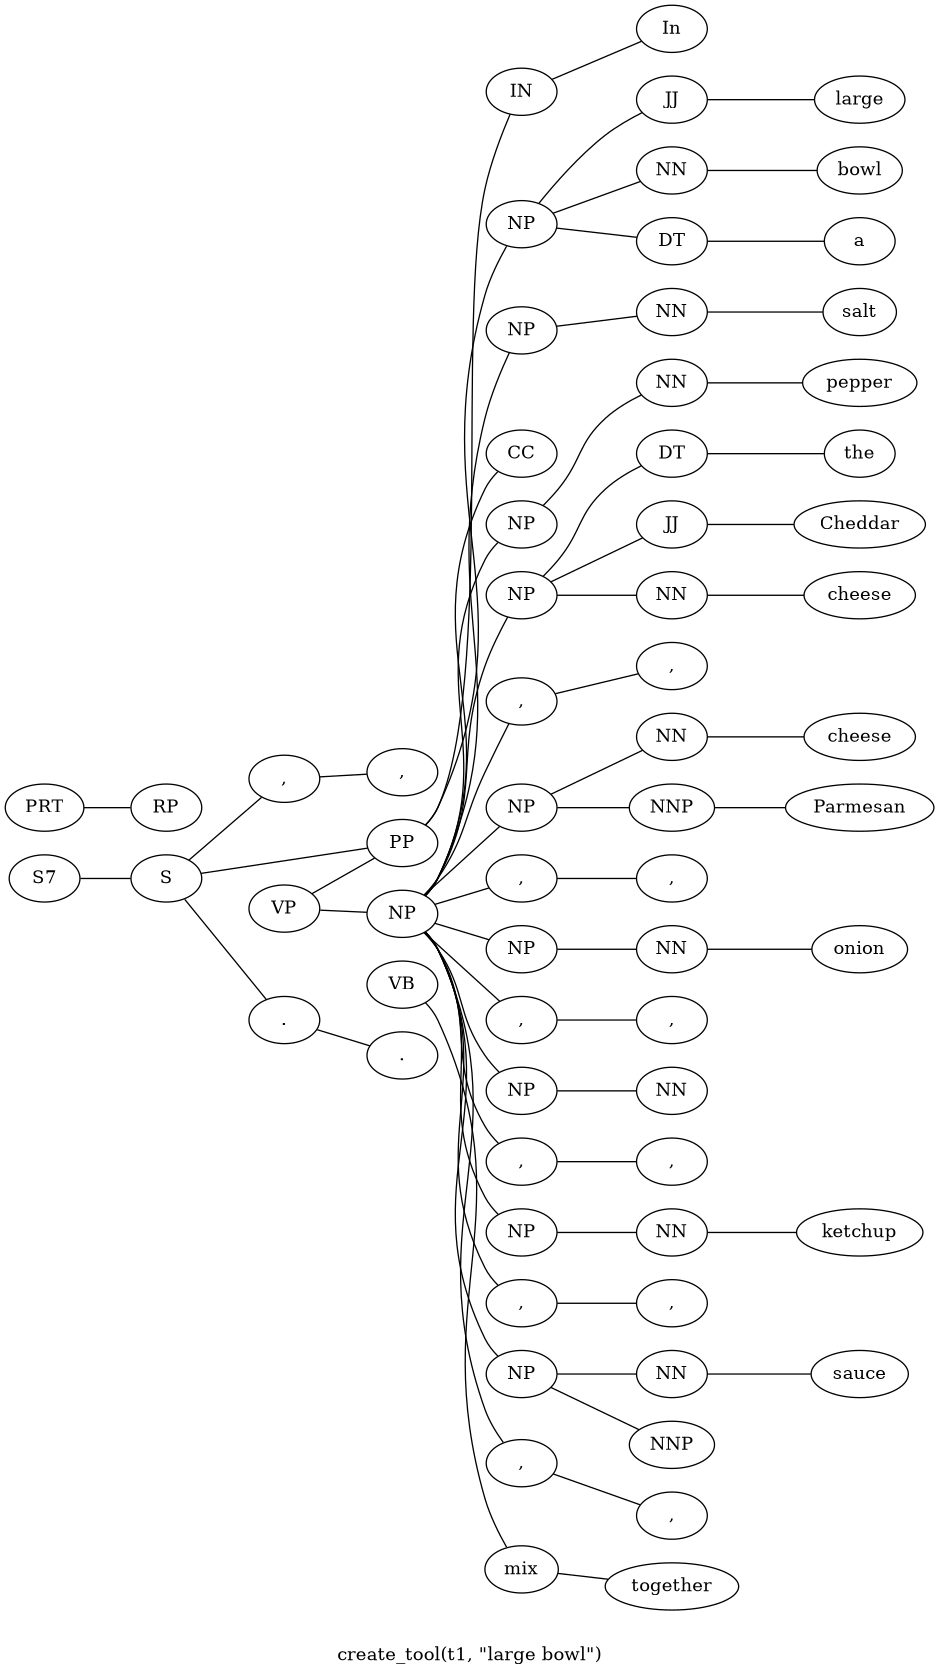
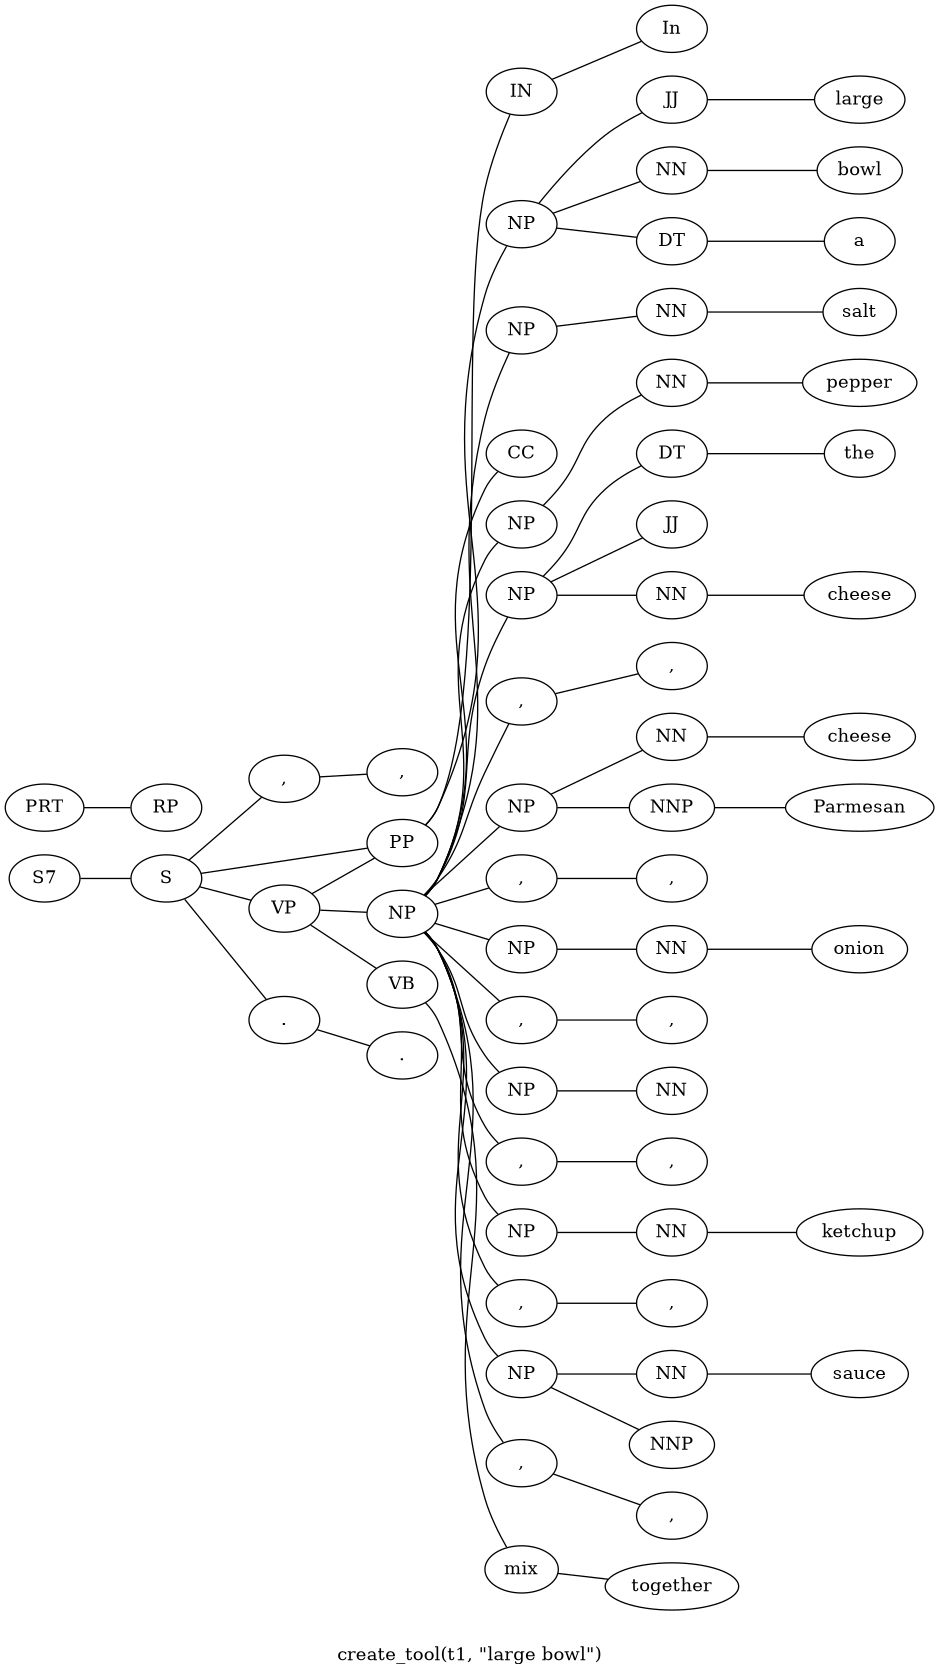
node "Cheddar": removed
edge "S" -- "VP": added
edge "VP" -- "VB": added
